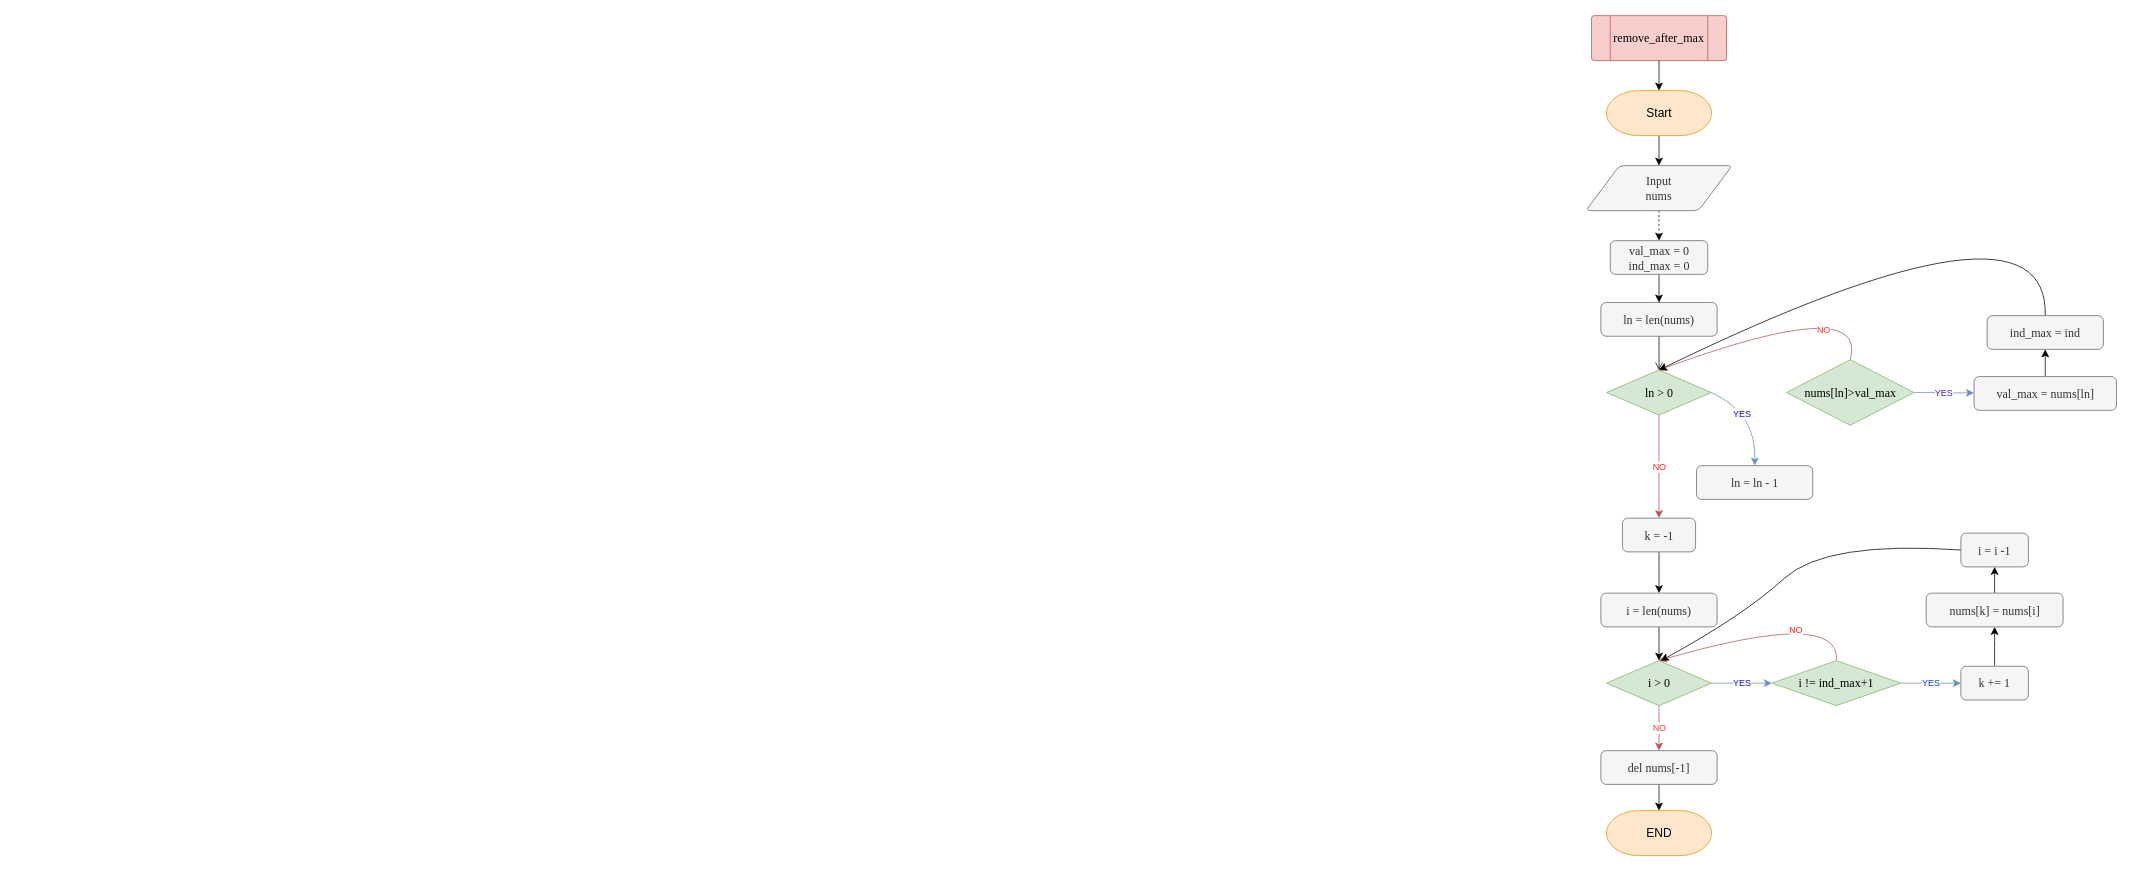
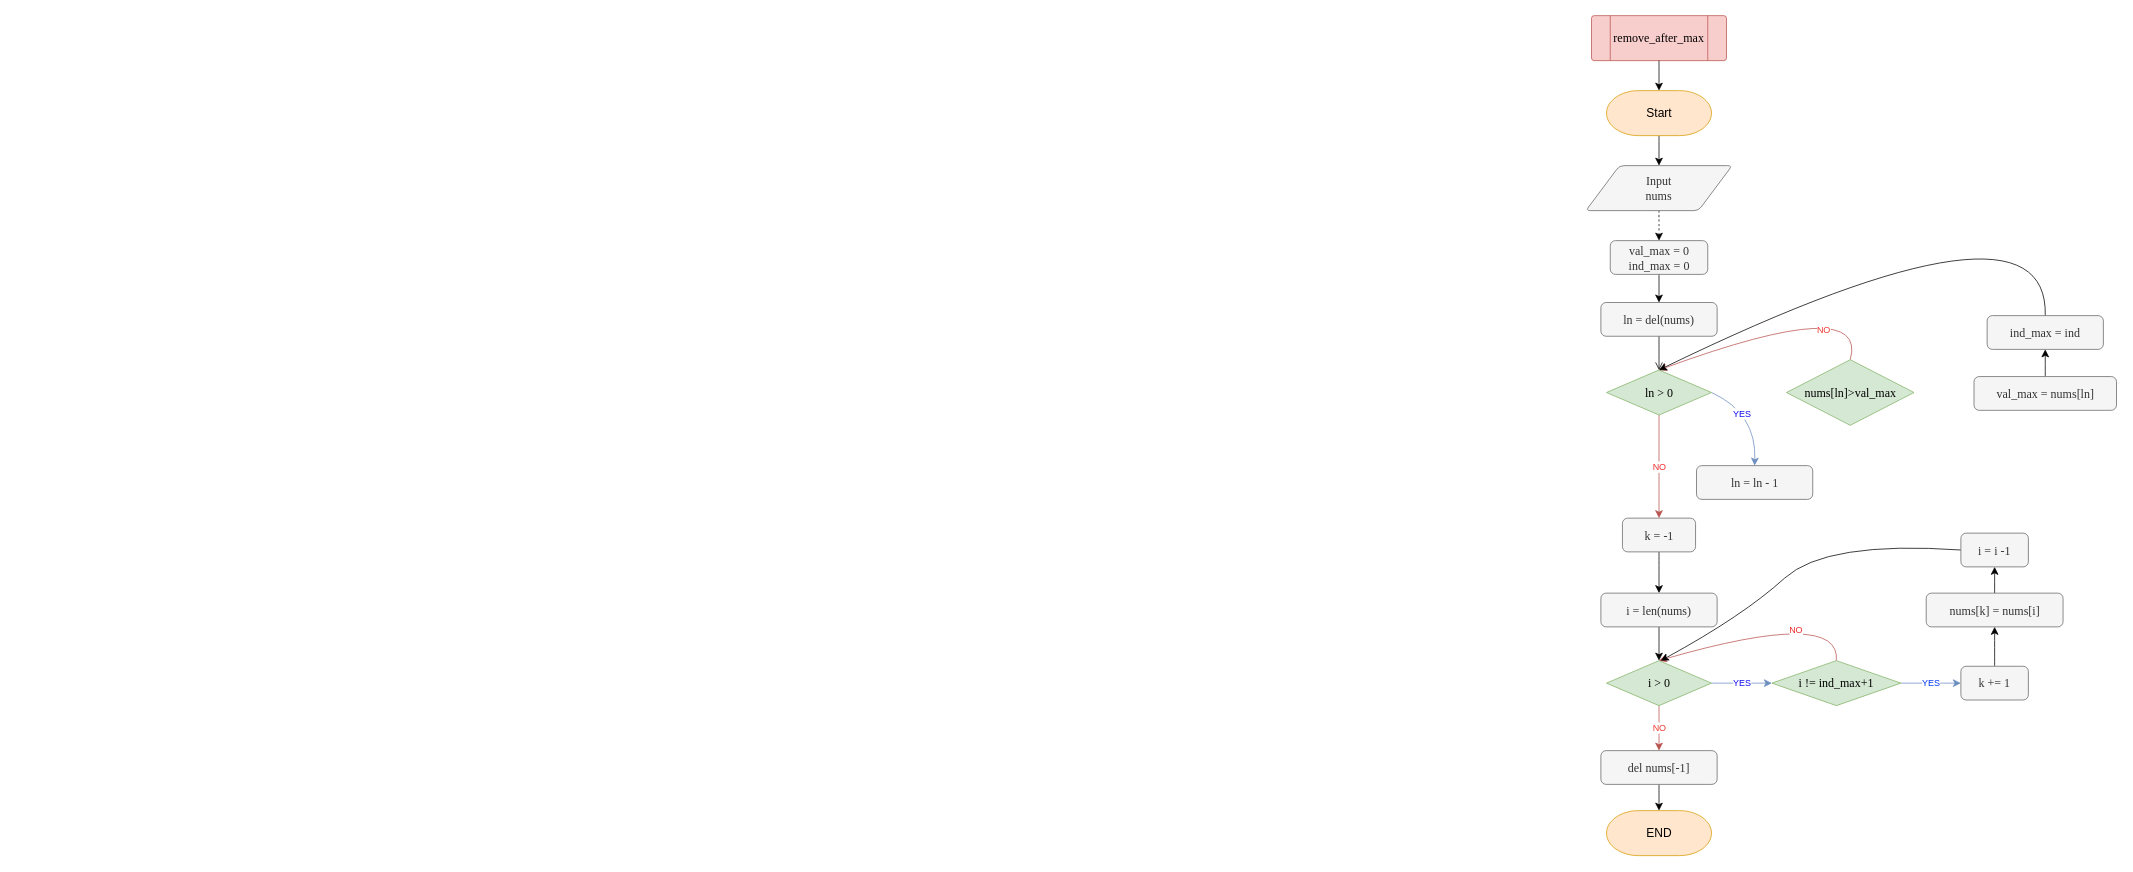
node "ln = len(nums)": label "ln = len(nums)" -> "ln = del(nums)"
edge "nums[ln]>val_max" -> "val_max = nums[ln]": removed, label "YES"
